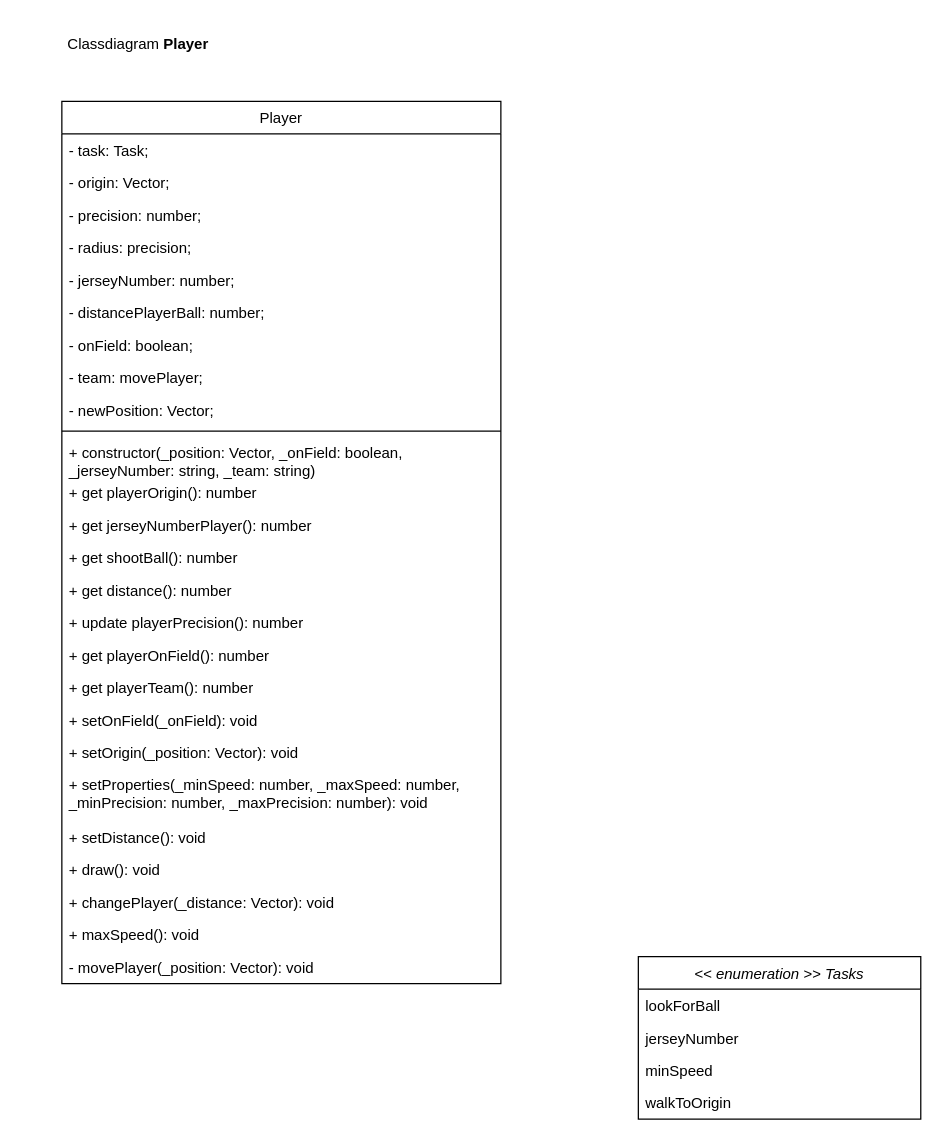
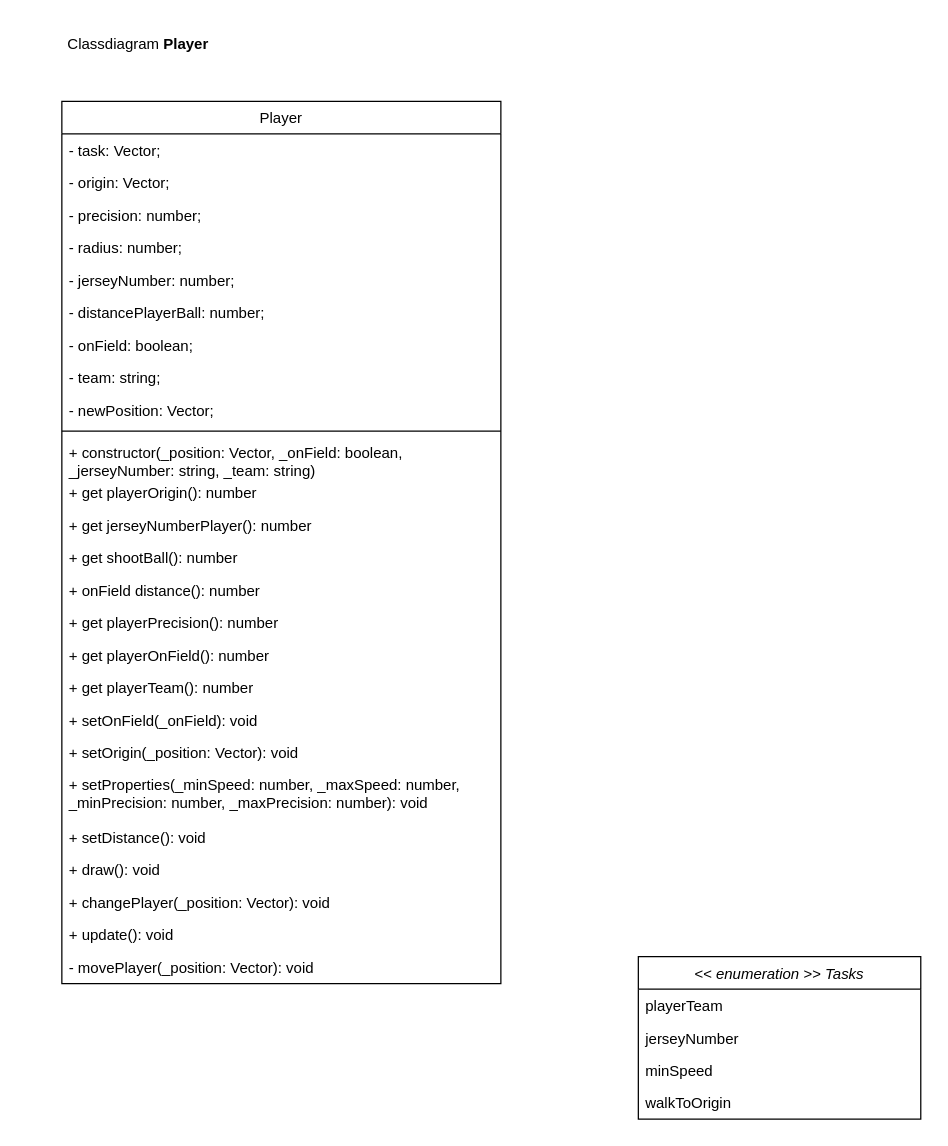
node "- task: Task;": label "- task: Task;" -> "- task: Vector;"
node "- radius: precision;": label "- radius: precision;" -> "- radius: number;"
node "- team: movePlayer;": label "- team: movePlayer;" -> "- team: string;"
node "+ get distance(): number": label "+ get distance(): number" -> "+ onField distance(): number"
node "+ update playerPrecision(): number": label "+ update playerPrecision(): number" -> "+ get playerPrecision(): number"
node "+ changePlayer(_distance: Vector): void": label "+ changePlayer(_distance: Vector): void" -> "+ changePlayer(_position: Vector): void"
node "+ maxSpeed(): void": label "+ maxSpeed(): void" -> "+ update(): void"
node "lookForBall": label "lookForBall" -> "playerTeam"
